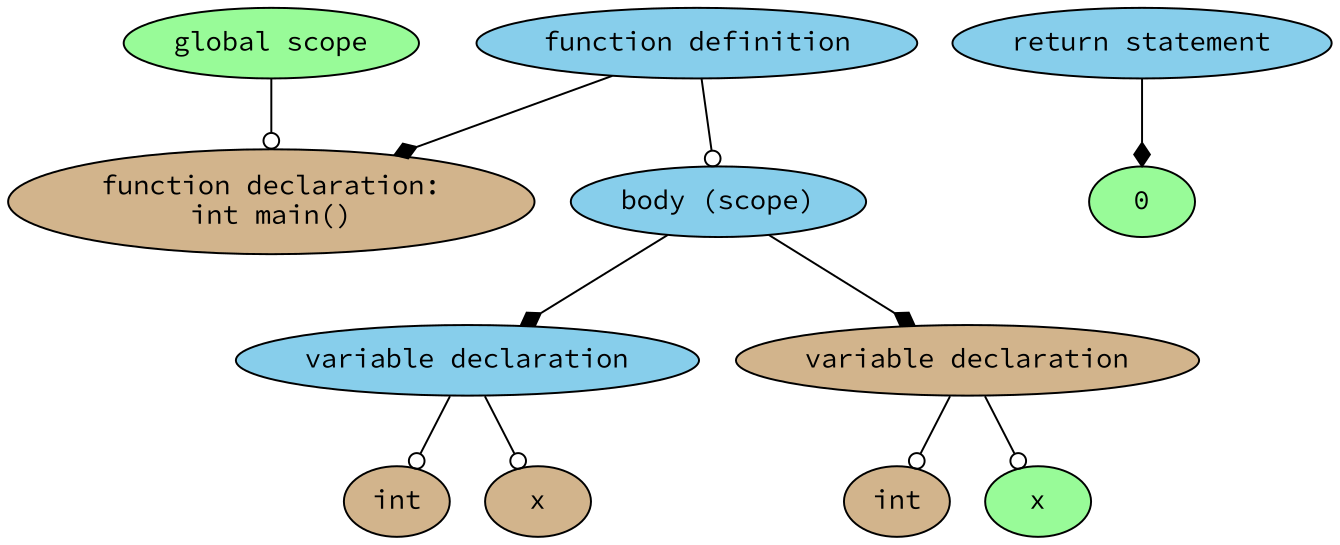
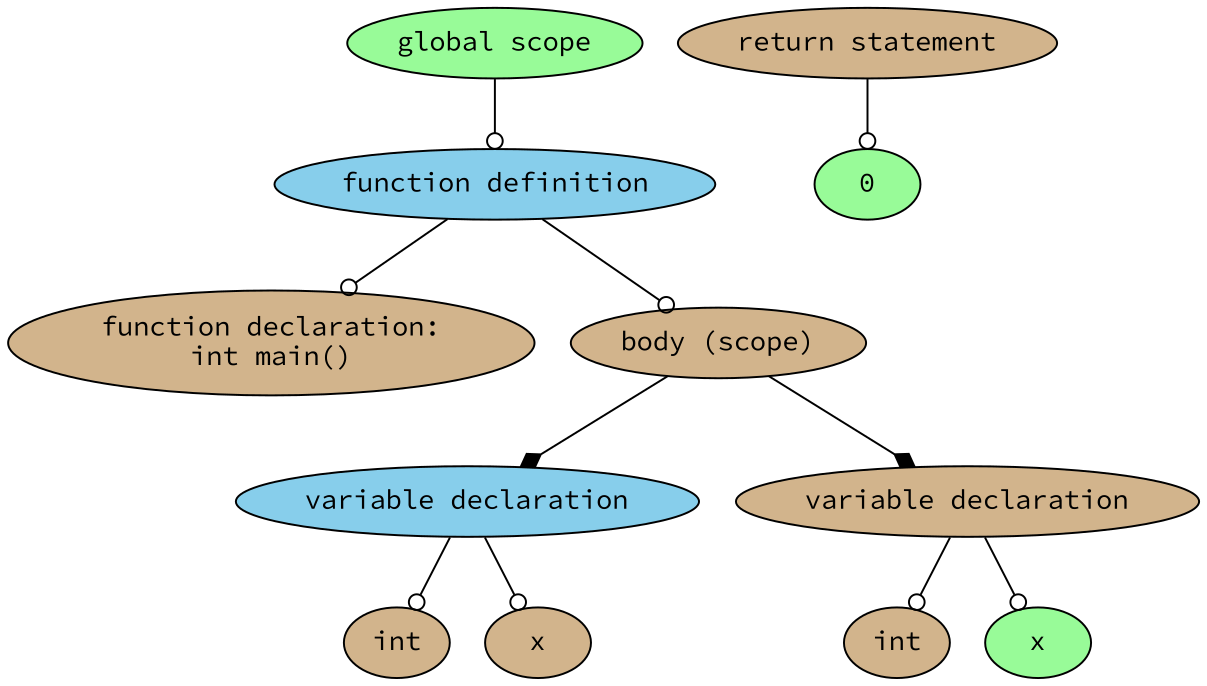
node "return statement": fillcolor skyblue -> tan
edge "global scope" -> "function declaration: int main()": now "global scope" -> "function definition"
edge "function definition" -> "function declaration: int main()": arrowhead diamond -> odot
edge "return statement" -> "0": arrowhead diamond -> odot
node "body (scope)": fillcolor skyblue -> tan
